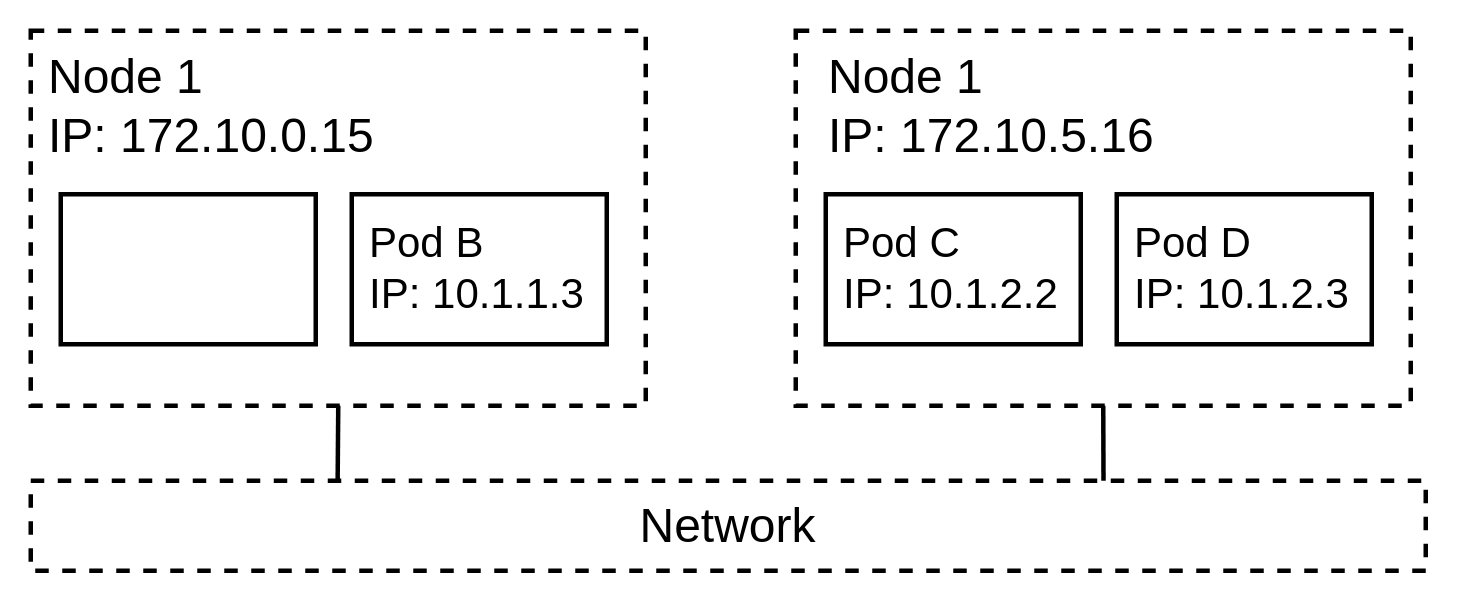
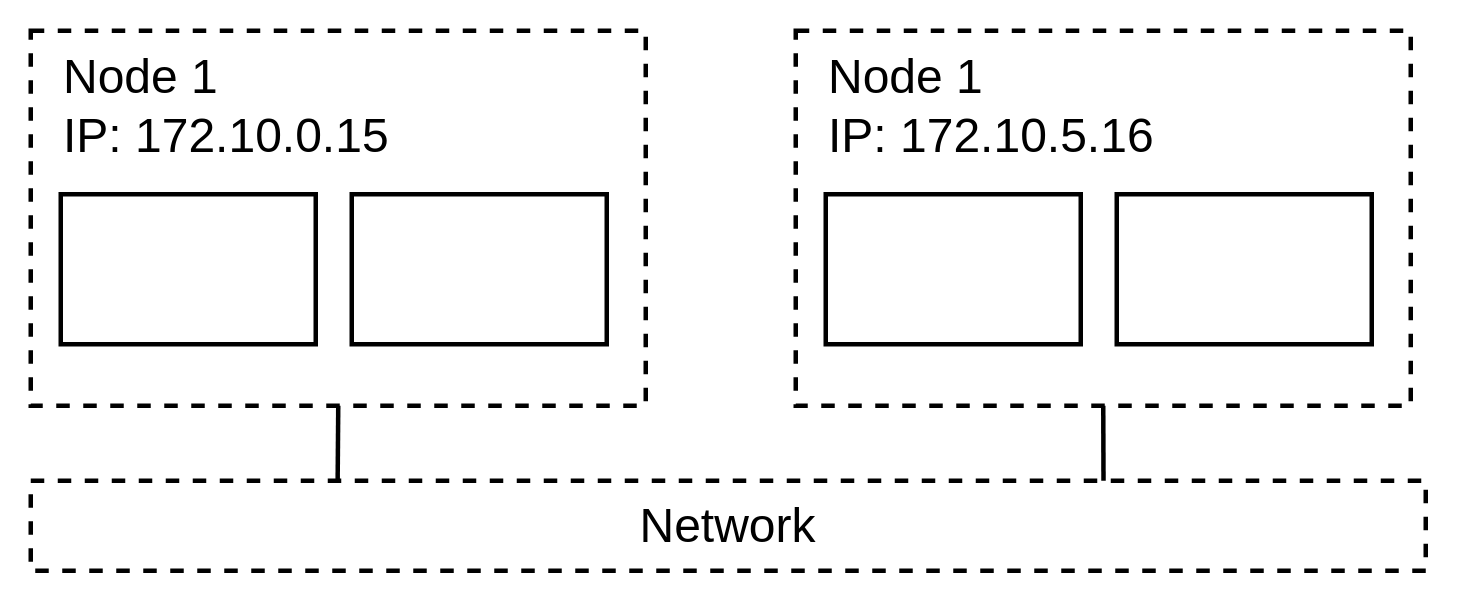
node "Node 1 IP: 172.10.0.15": moved (226, 106) -> (241, 106)
node "Pod B IP: 10.1.1.3": removed
node "Pod C IP: 10.1.2.2": removed
node "Pod D IP: 10.1.2.3": removed
